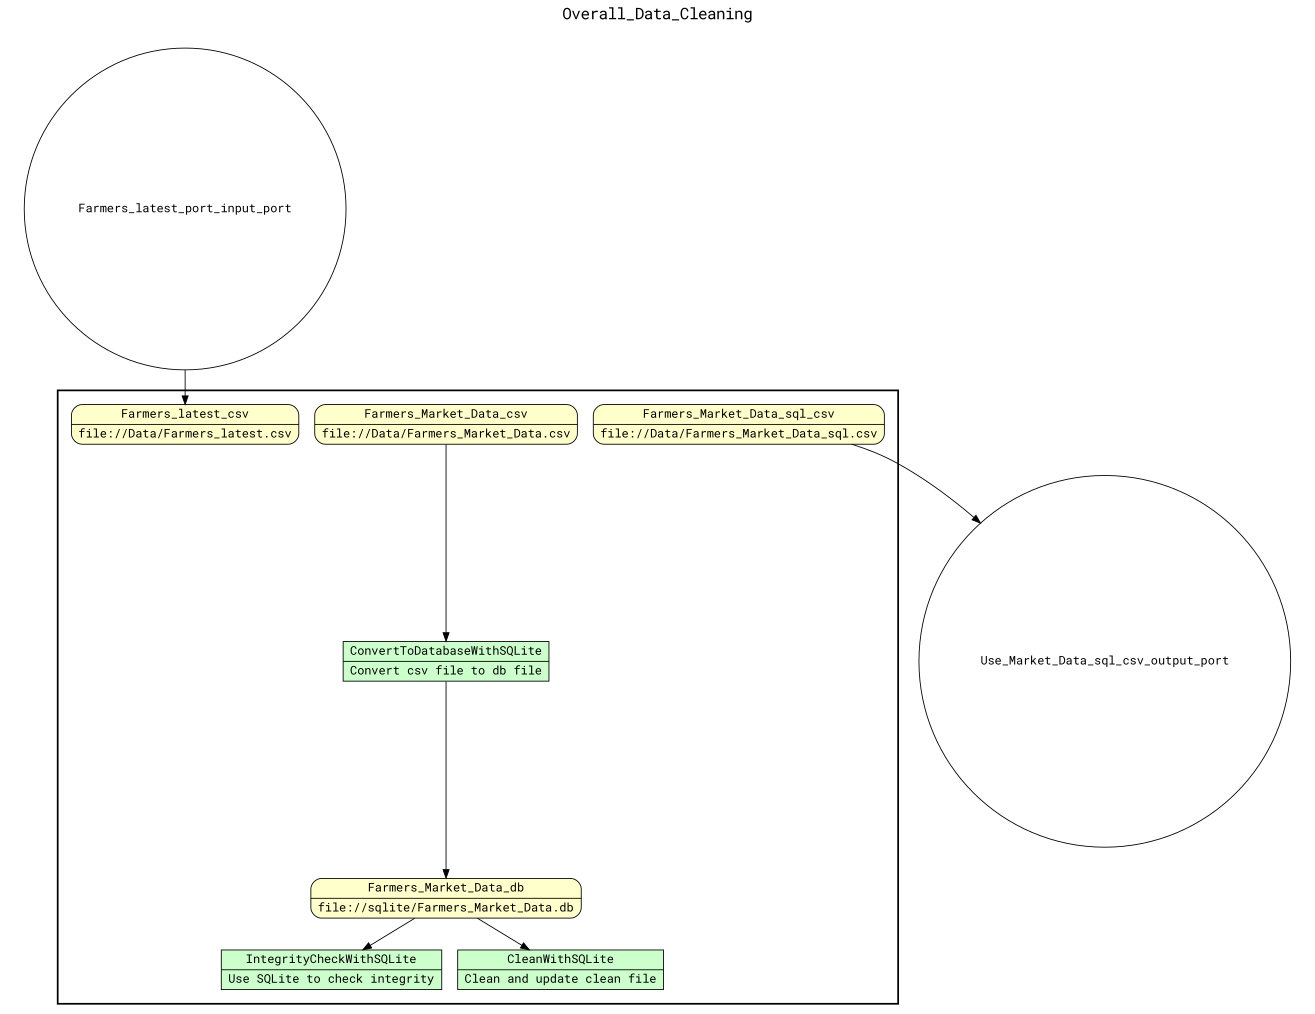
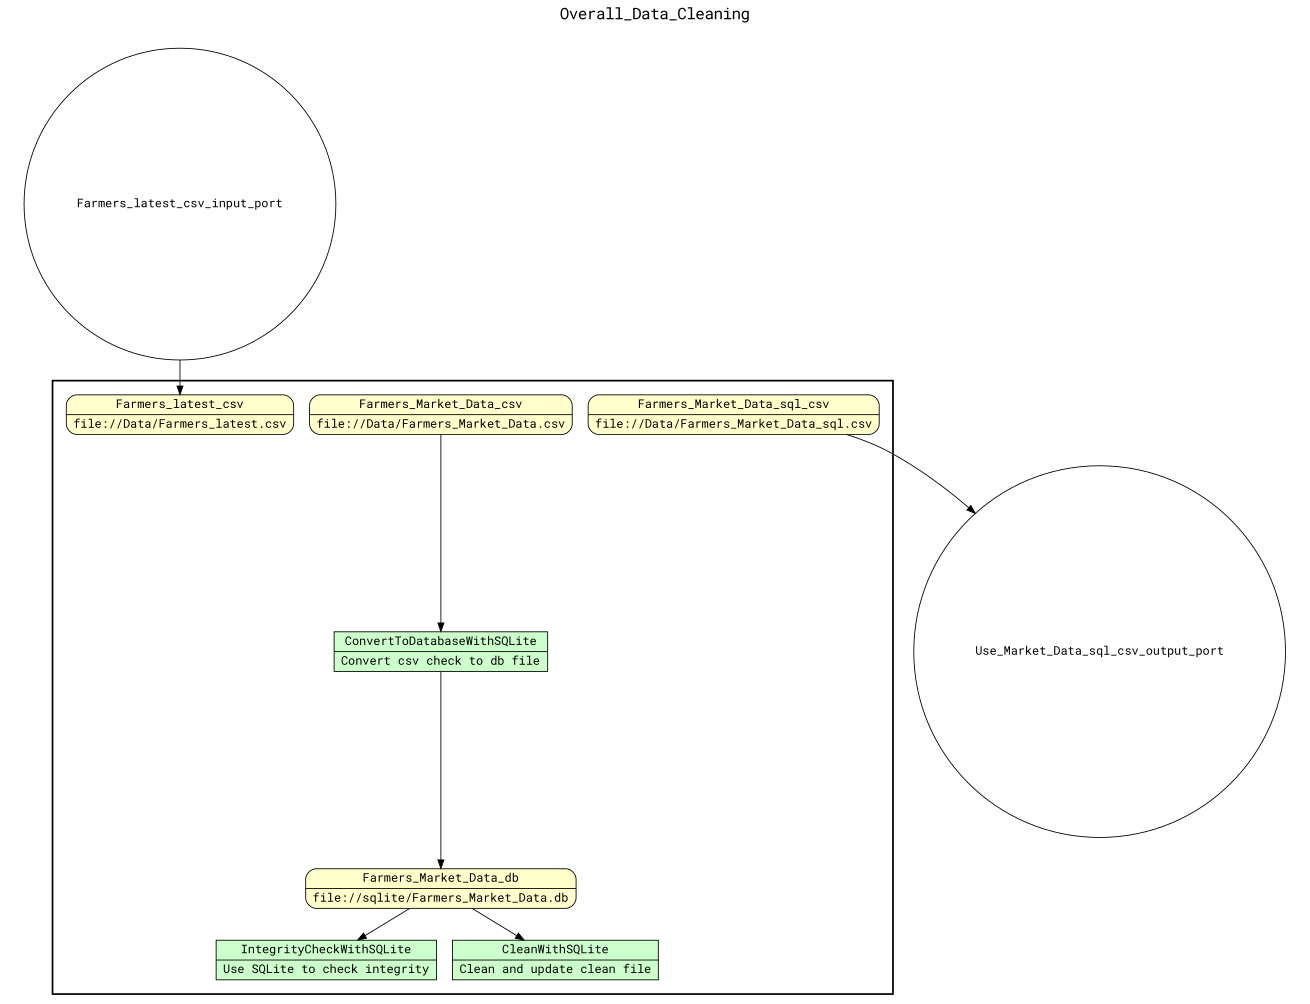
node "Farmers_latest_port_input_port": label "Farmers_latest_port_input_port" -> "Farmers_latest_csv_input_port"
node "ConvertToDatabaseWithSQLite": text "Convert csv file to db file" -> "Convert csv check to db file"
